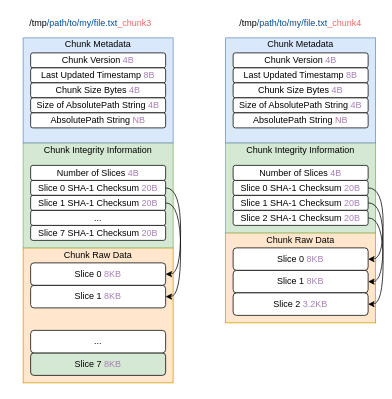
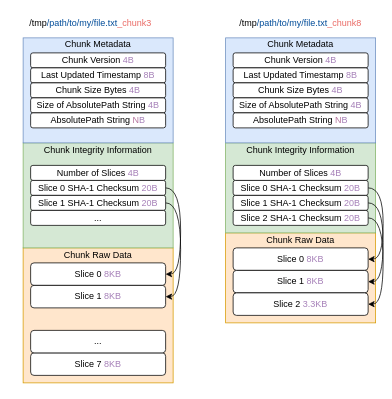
node "/tmp/path/to/my/file.txt_chunk4": label "/tmp/path/to/my/file.txt_chunk4" -> "/tmp/path/to/my/file.txt_chunk8"
node "Slice 7 SHA-1 Checksum 20B": removed
node "Slice 2 3.2KB": label "Slice 2 3.2KB" -> "Slice 2 3.3KB"
node "Slice 7 8KB": fillcolor #d5e8d4 -> #ffffff
